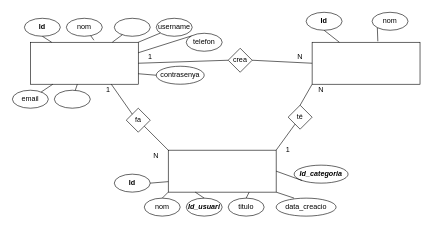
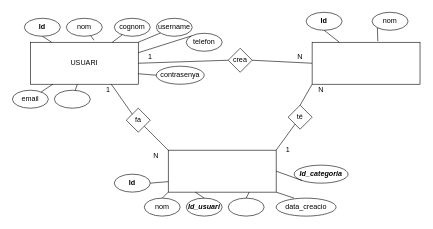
node "cognom": added
node "USUARI": added
node "titulo": removed
